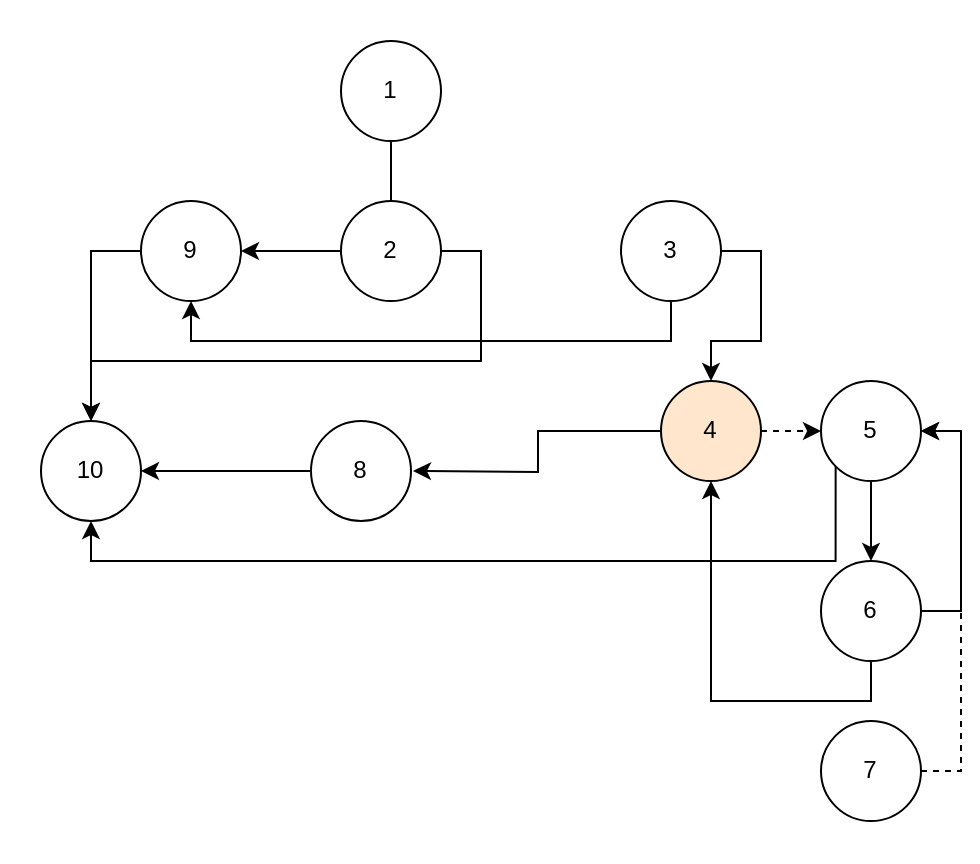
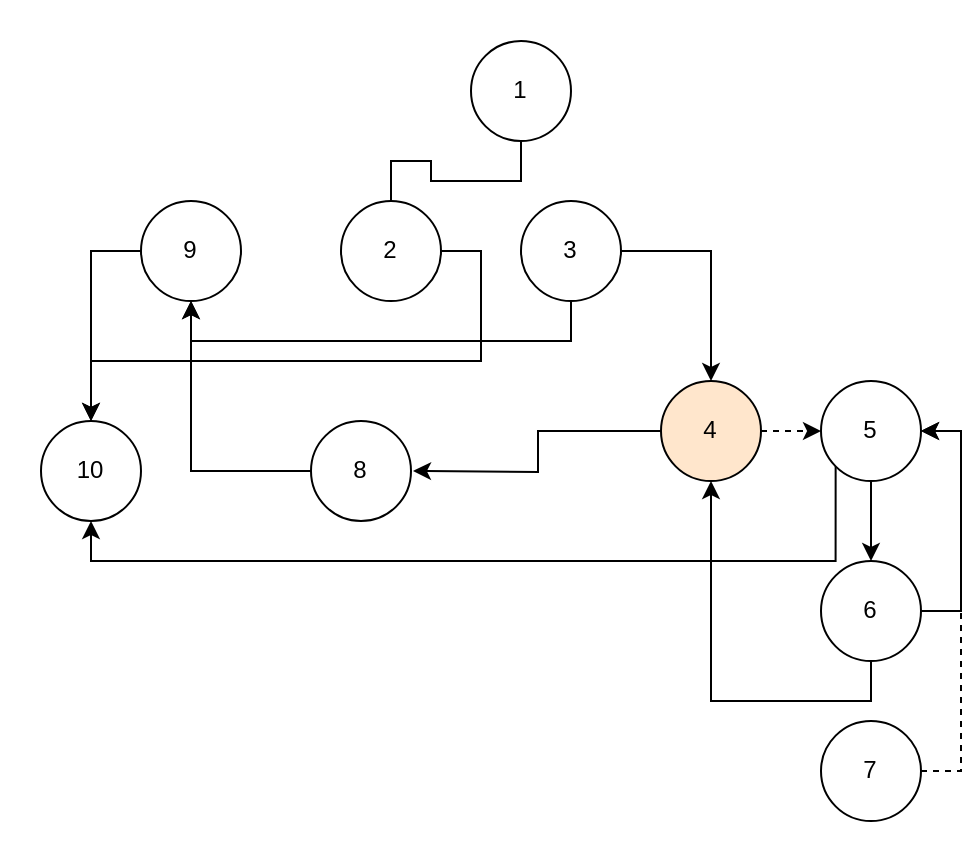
node "1": moved (391, 91) -> (521, 91)
edge "2" -> "9": removed
node "3": moved (671, 251) -> (571, 251)
edge "8" -> "10": now "8" -> "9"
